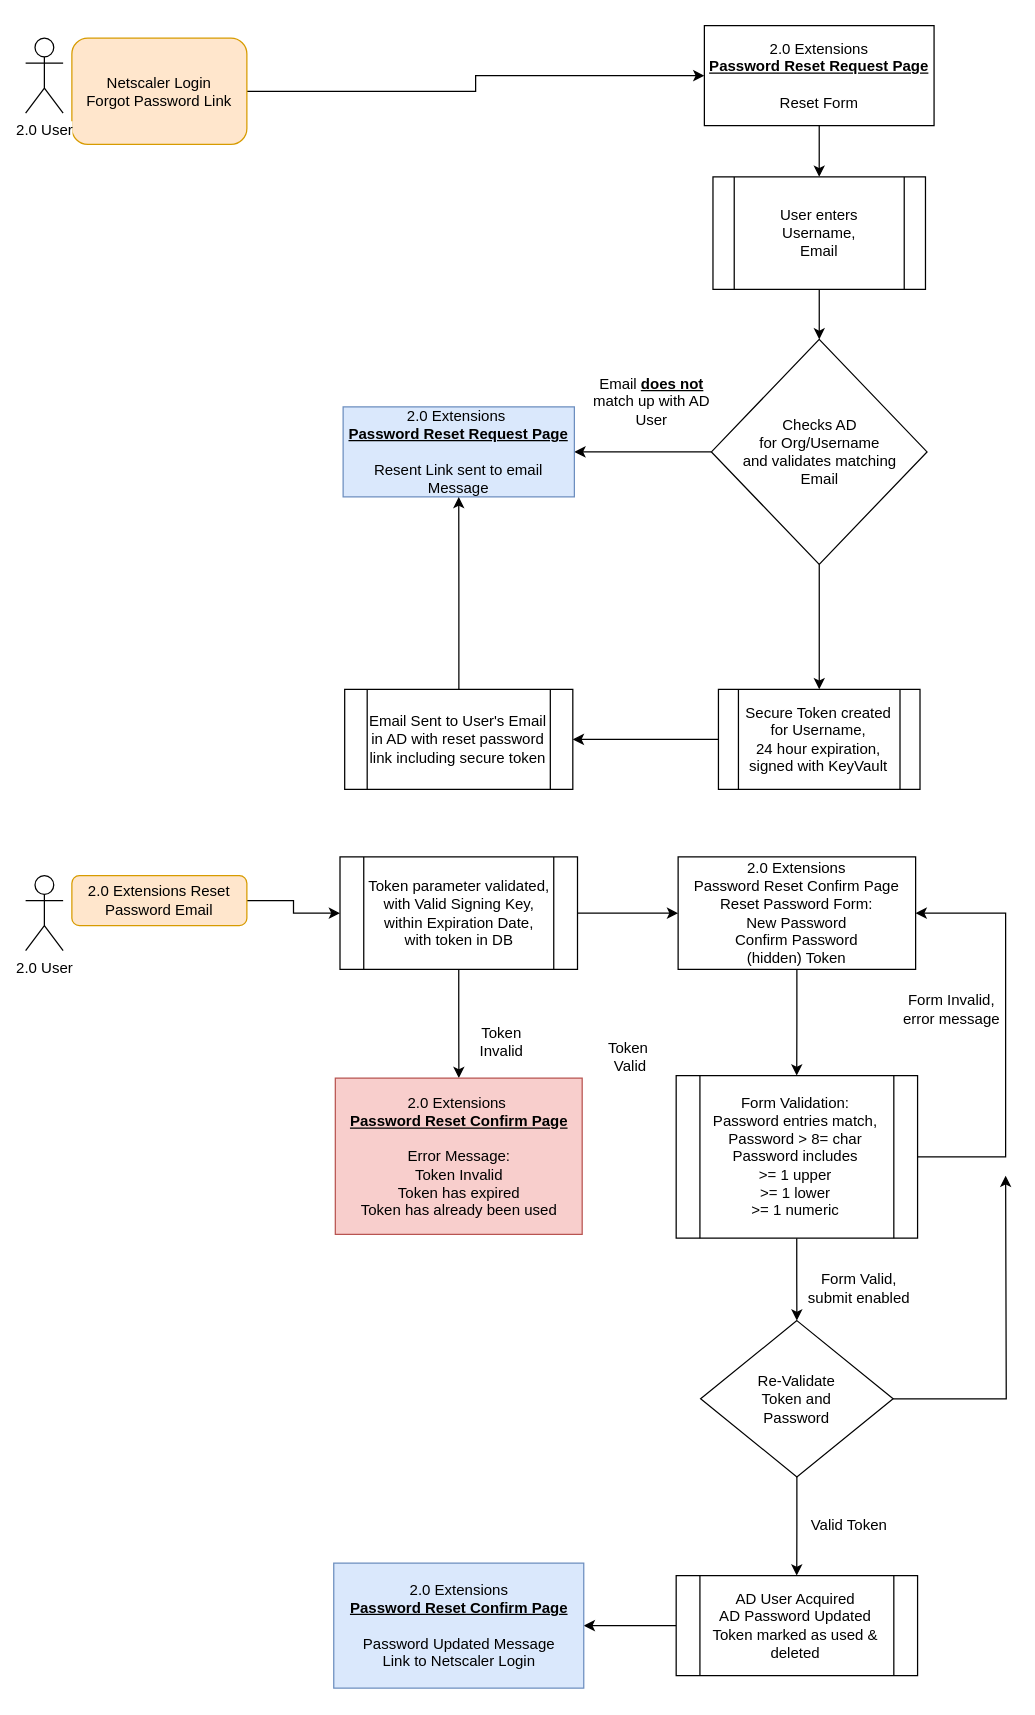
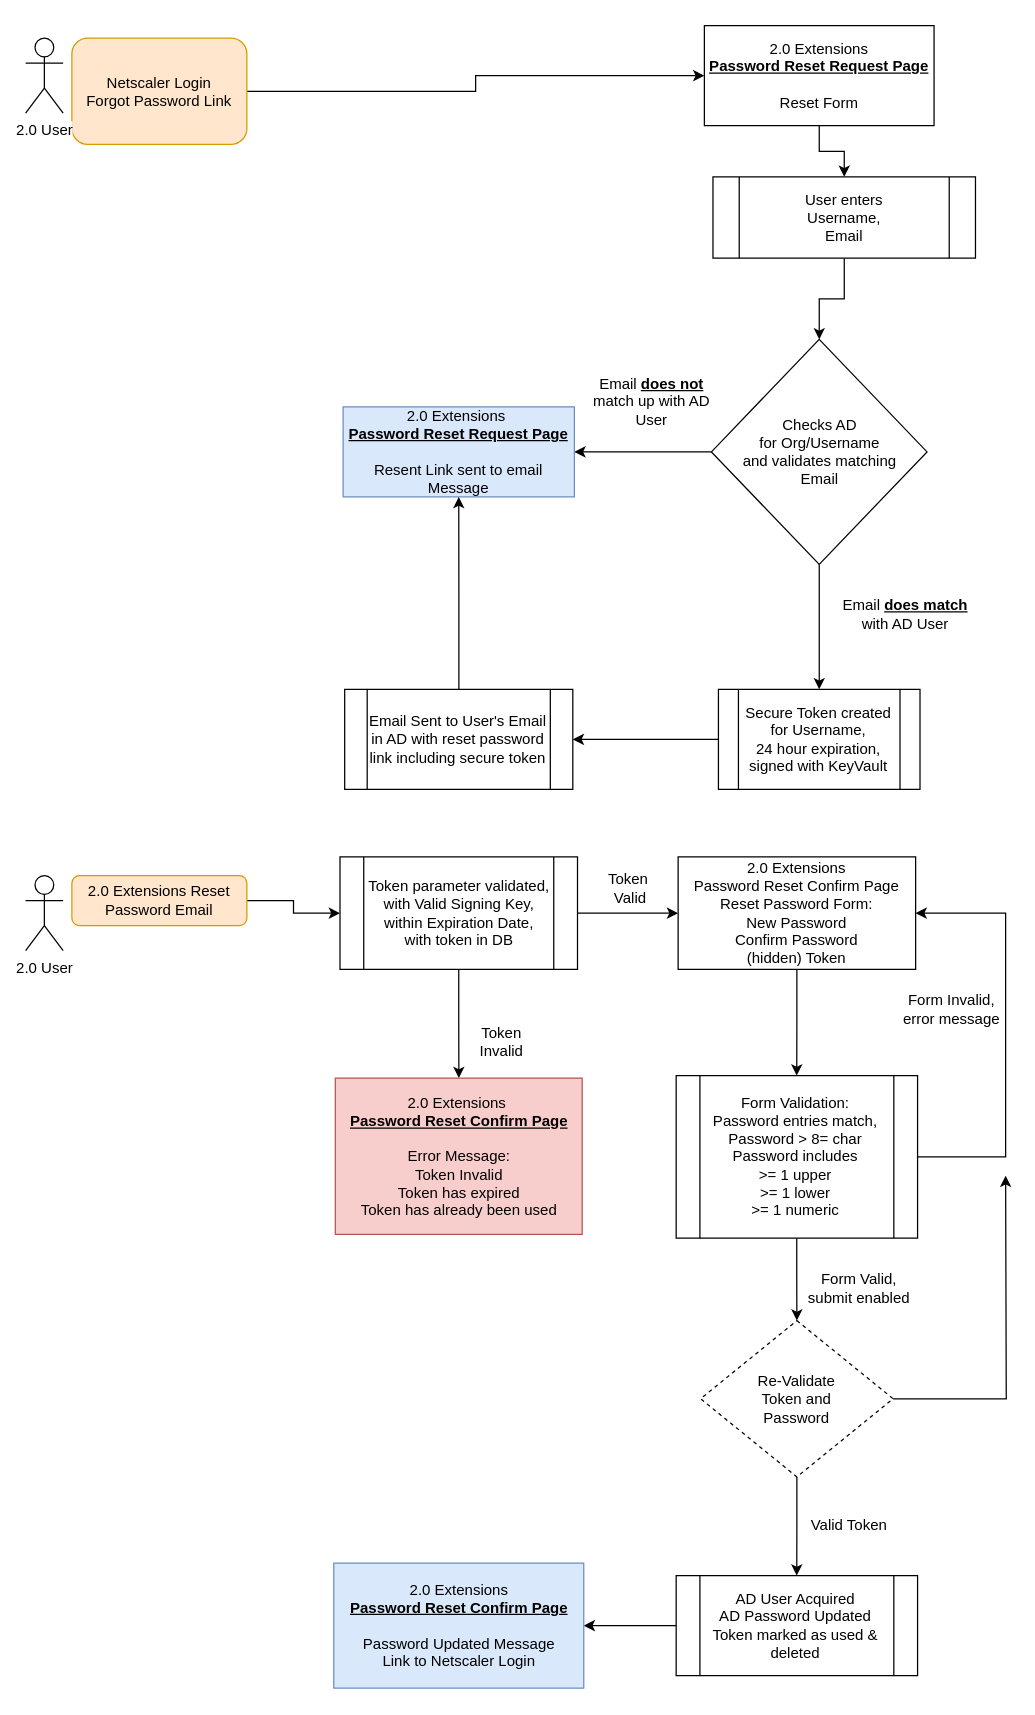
node "User enters Username, Email": size 213x113 -> 263x81
node "Email does match with AD User": added
node "Token Valid": moved (631, 1057) -> (631, 888)
node "Re-Validate Token and Password": style solid -> dashed
